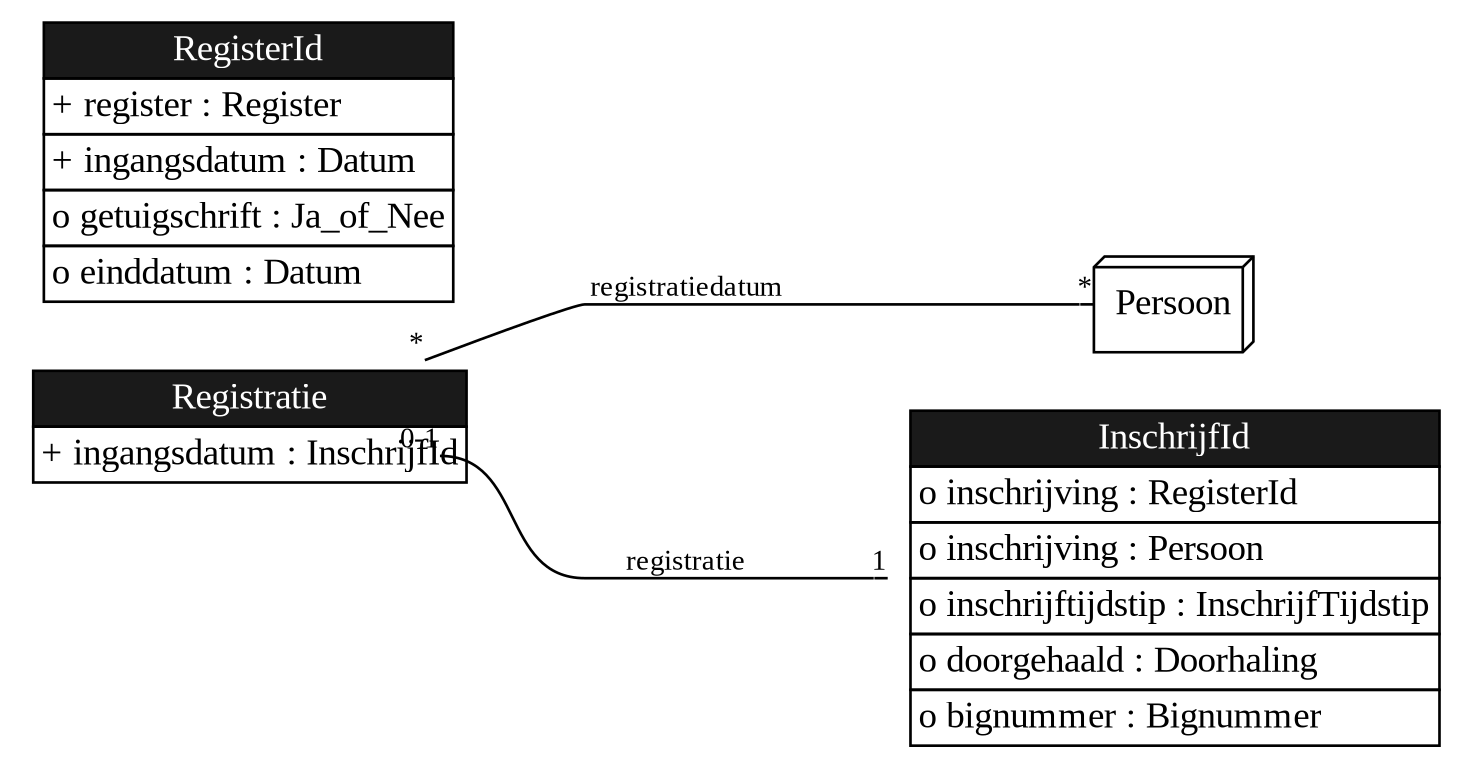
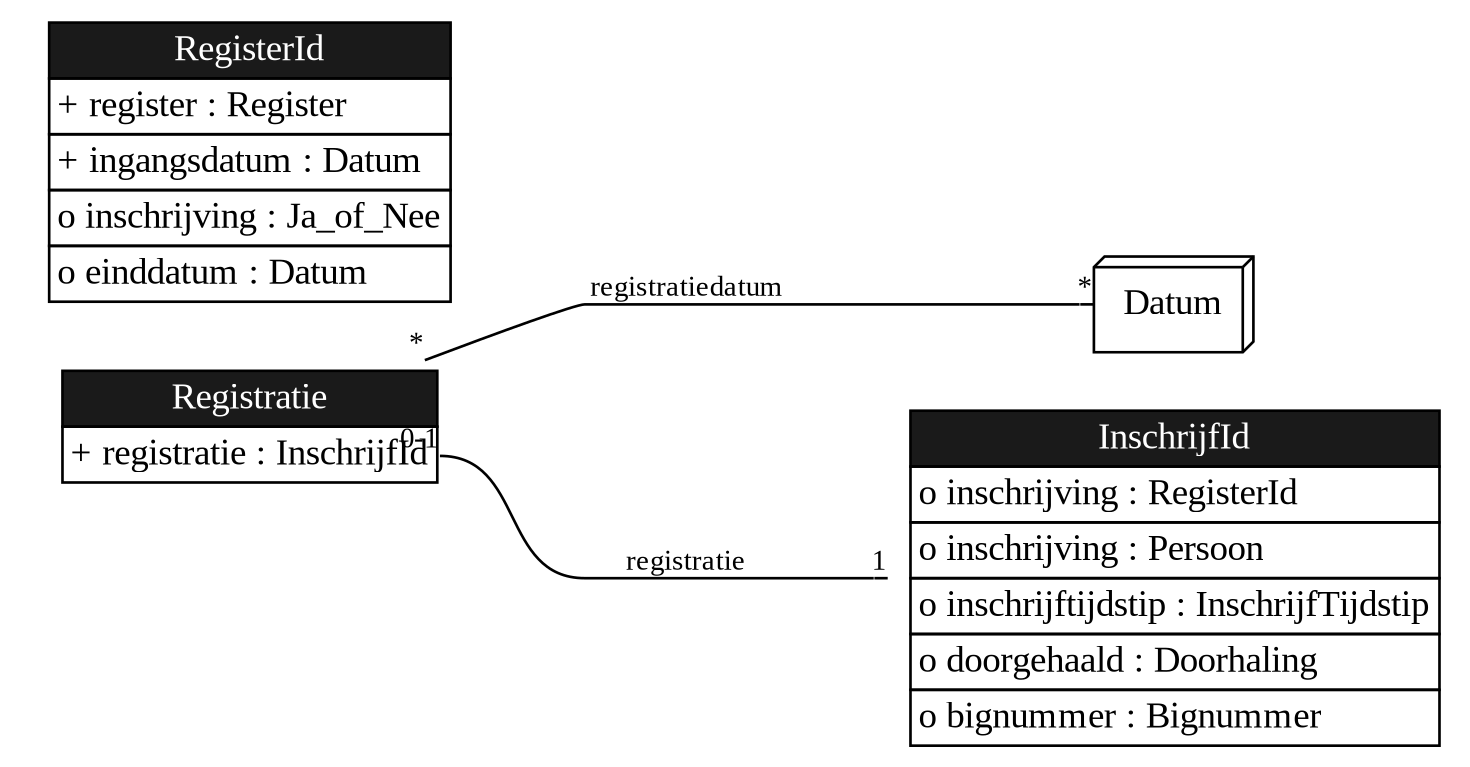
node "RegisterId": text "o getuigschrift : Ja_of_Nee" -> "o inschrijving : Ja_of_Nee"
node "Persoon": label "Persoon" -> "Datum"
node "Registratie": text "+ ingangsdatum : InschrijfId" -> "+ registratie : InschrijfId"
